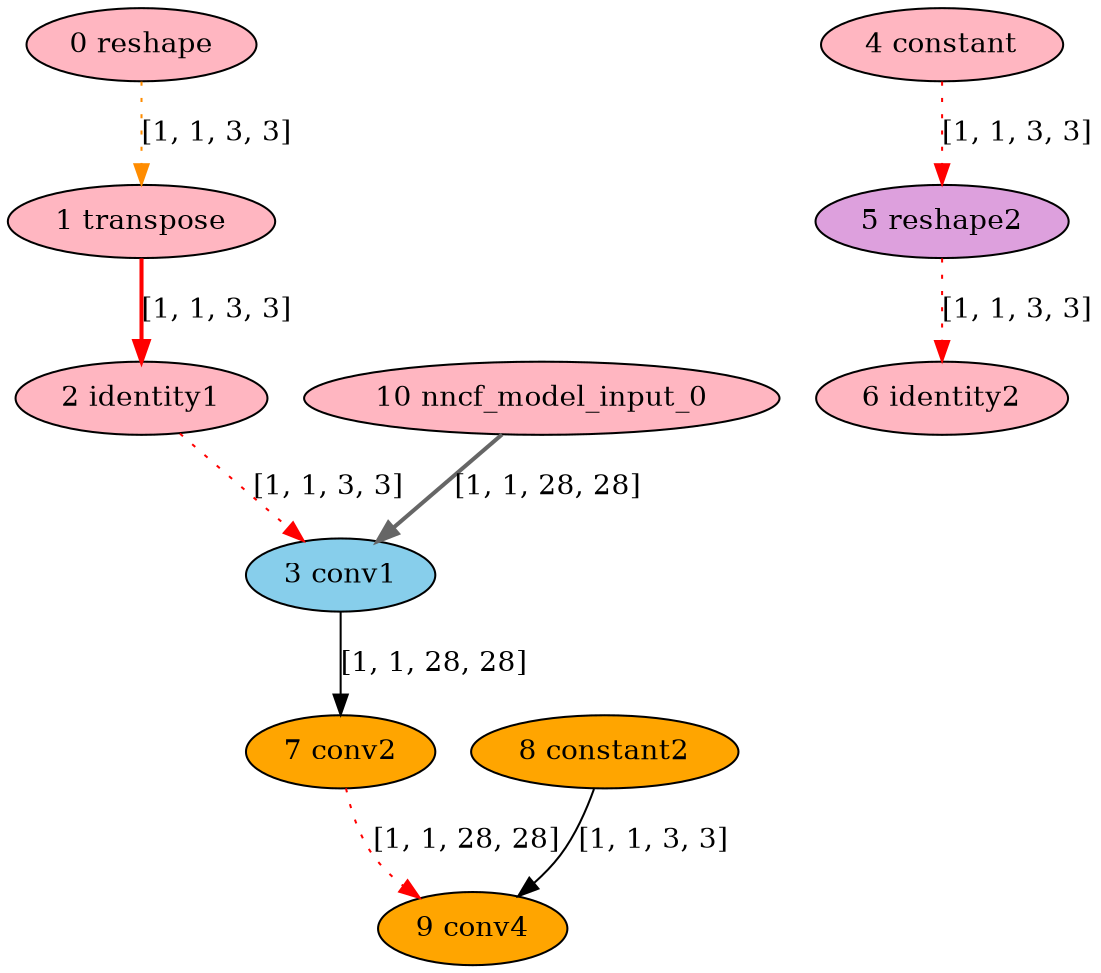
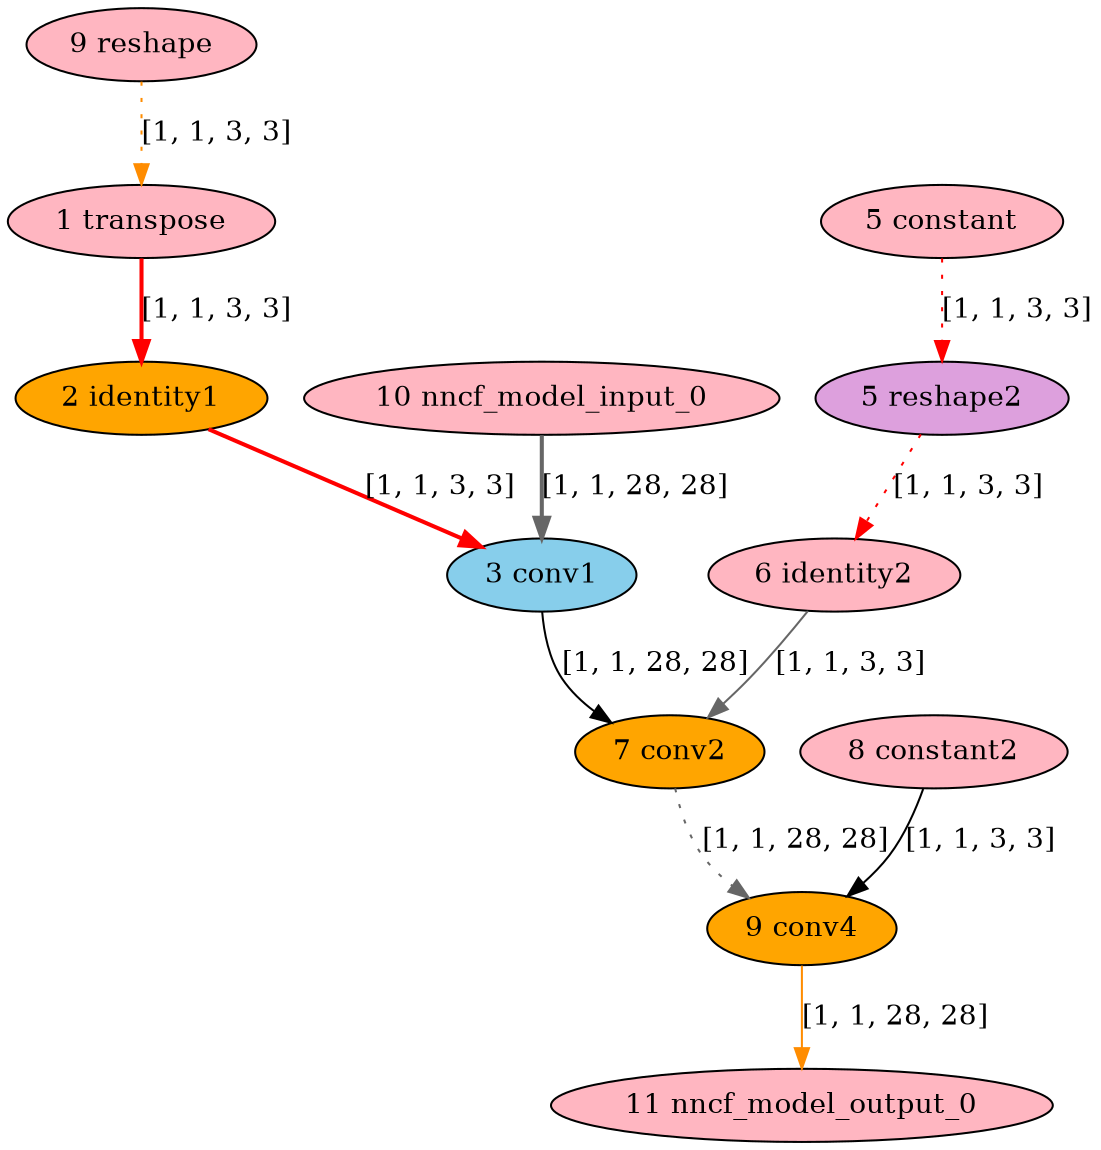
node "0 reshape": label "0 reshape" -> "9 reshape"
node "4 constant": label "4 constant" -> "5 constant"
node "2 identity1": fillcolor lightpink -> orange
edge "2 identity1" -> "3 conv1": style dotted -> bold
edge "6 identity2" -> "7 conv2": added, label "[1, 1, 3, 3]"
node "8 constant2": fillcolor orange -> lightpink
edge "7 conv2" -> "9 conv4": color red -> gray40
node "11 nncf_model_output_0": added
